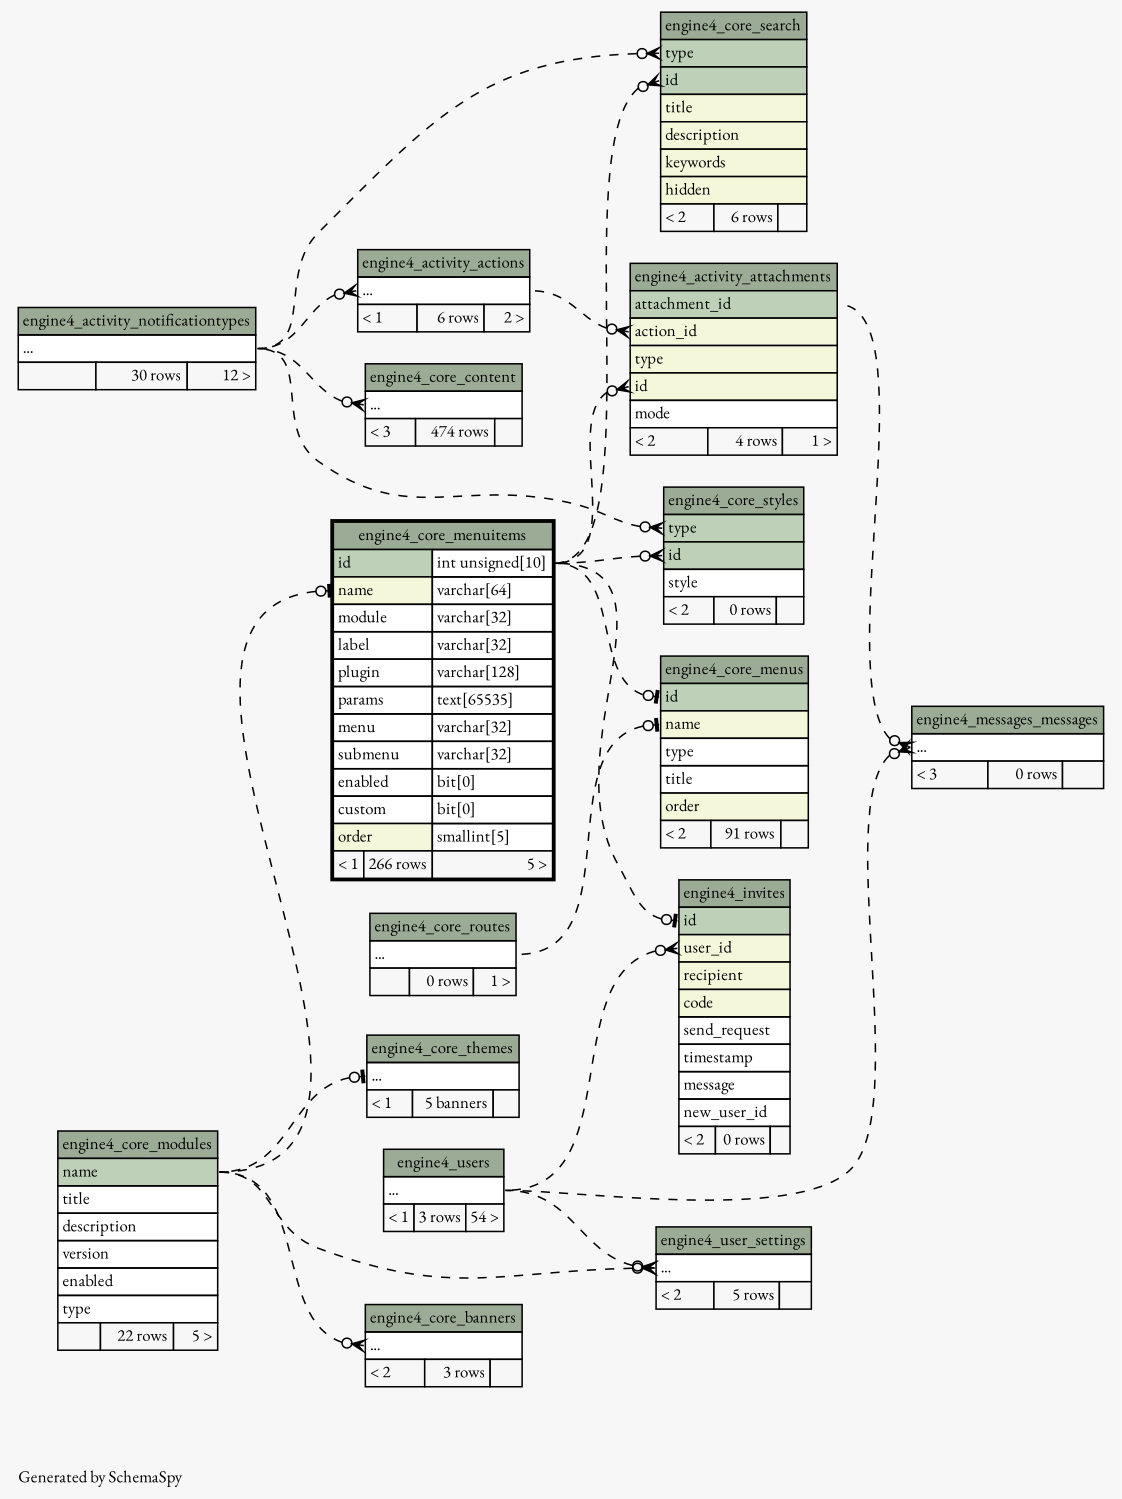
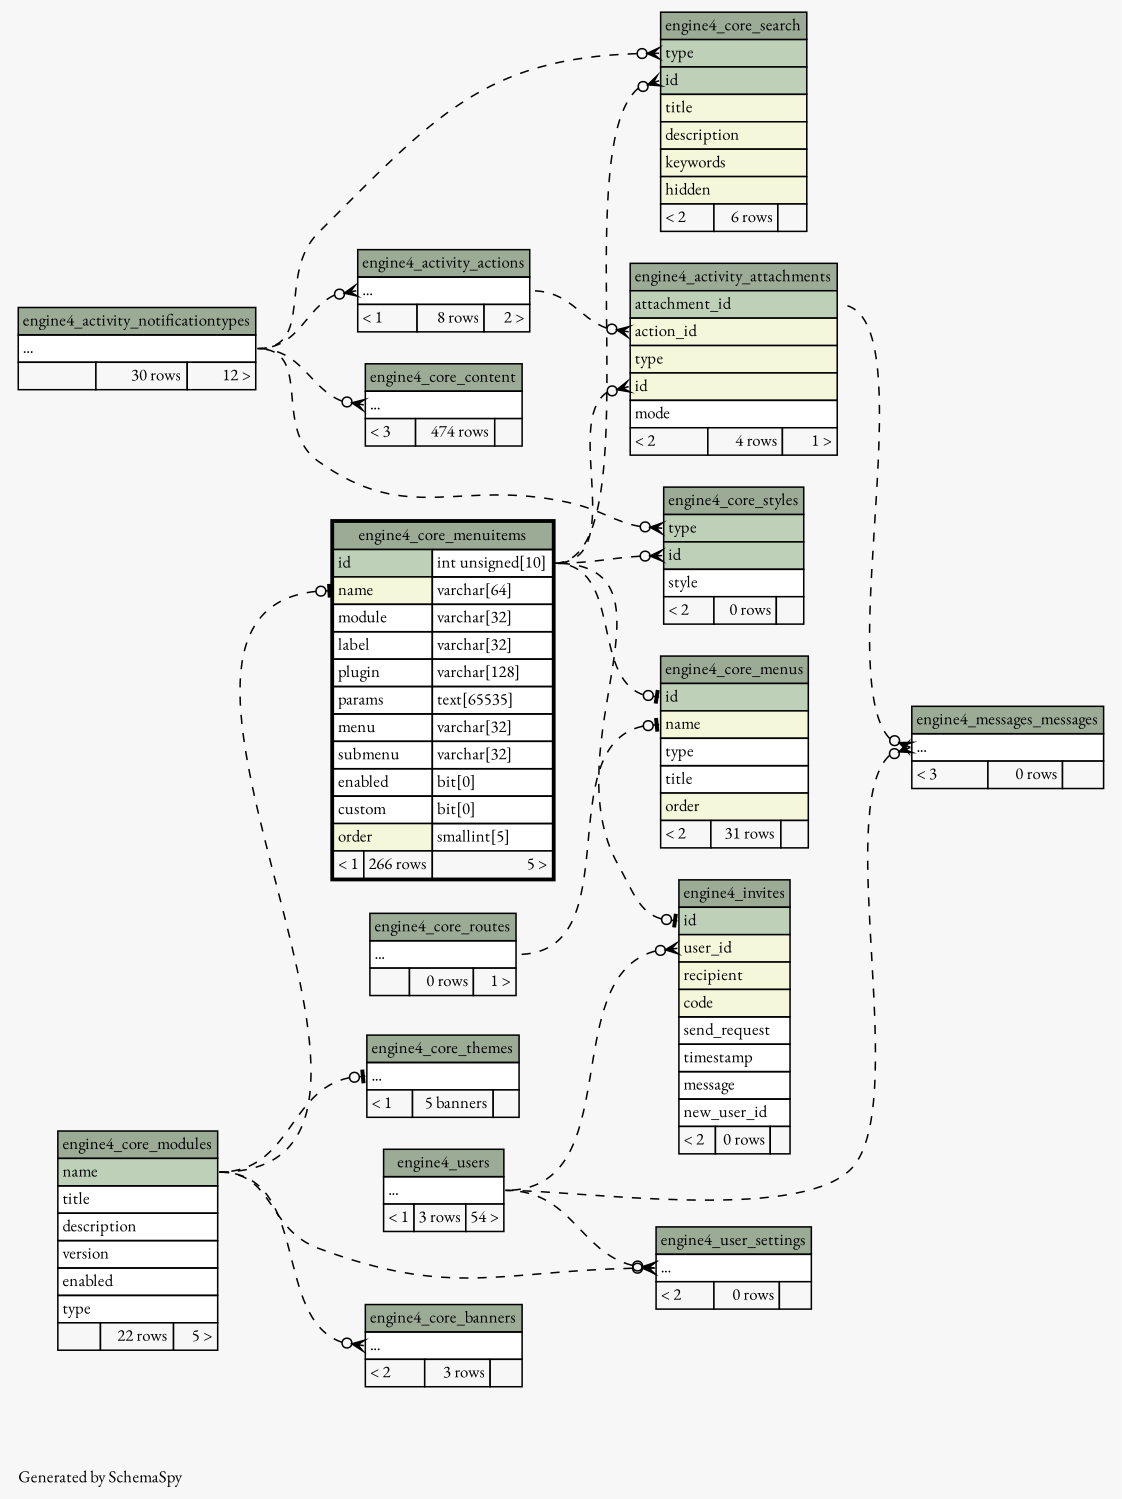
node "engine4_activity_actions": text "6 rows" -> "8 rows"
node "engine4_core_menus": text "91 rows" -> "31 rows"
node "engine4_user_settings": text "5 rows" -> "0 rows"
